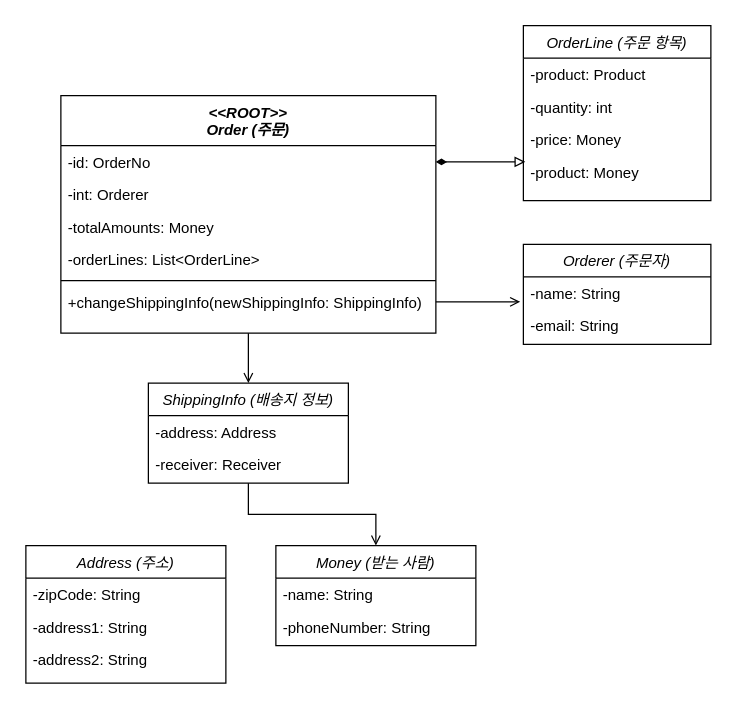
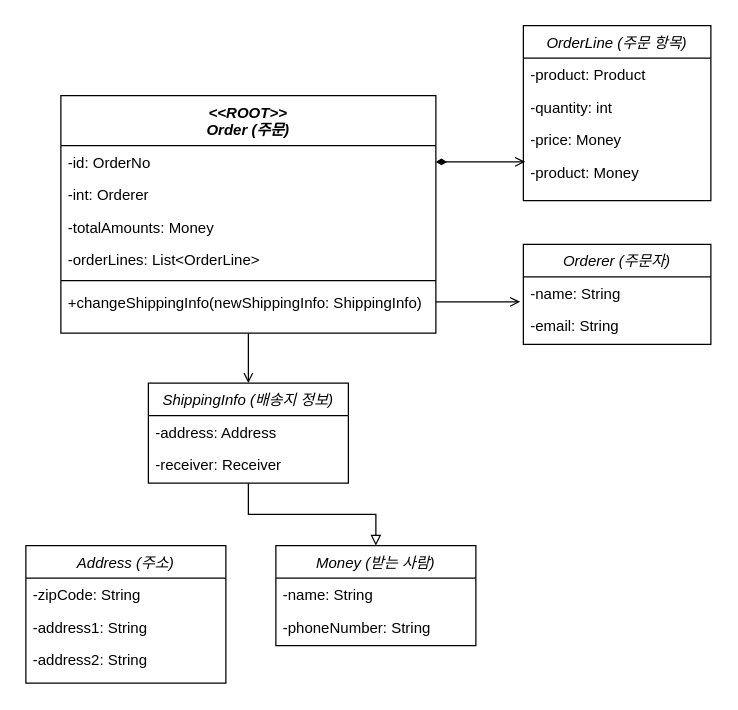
edge "-id: OrderNo" -- "-product: Money": arrowhead block -> open
edge "ShippingInfo (배송지 정보)" -> "Money (받는 사람)": arrowhead open -> block
